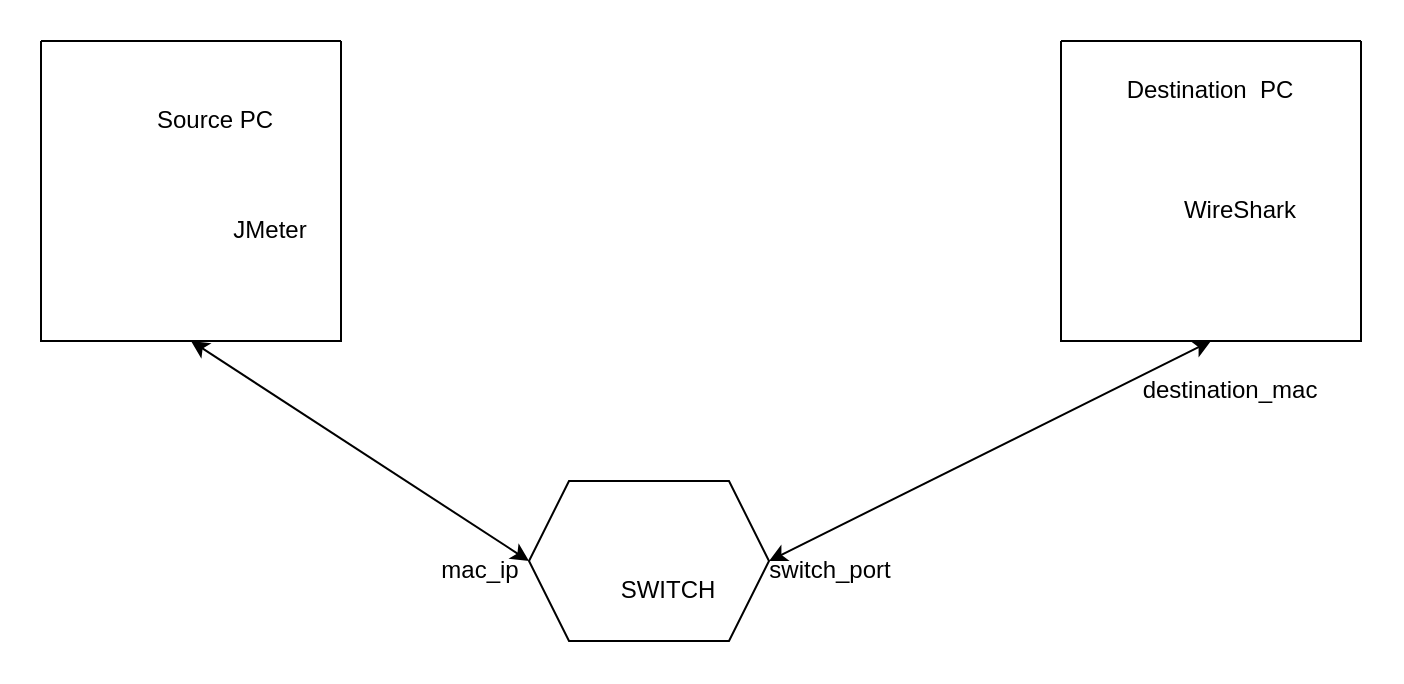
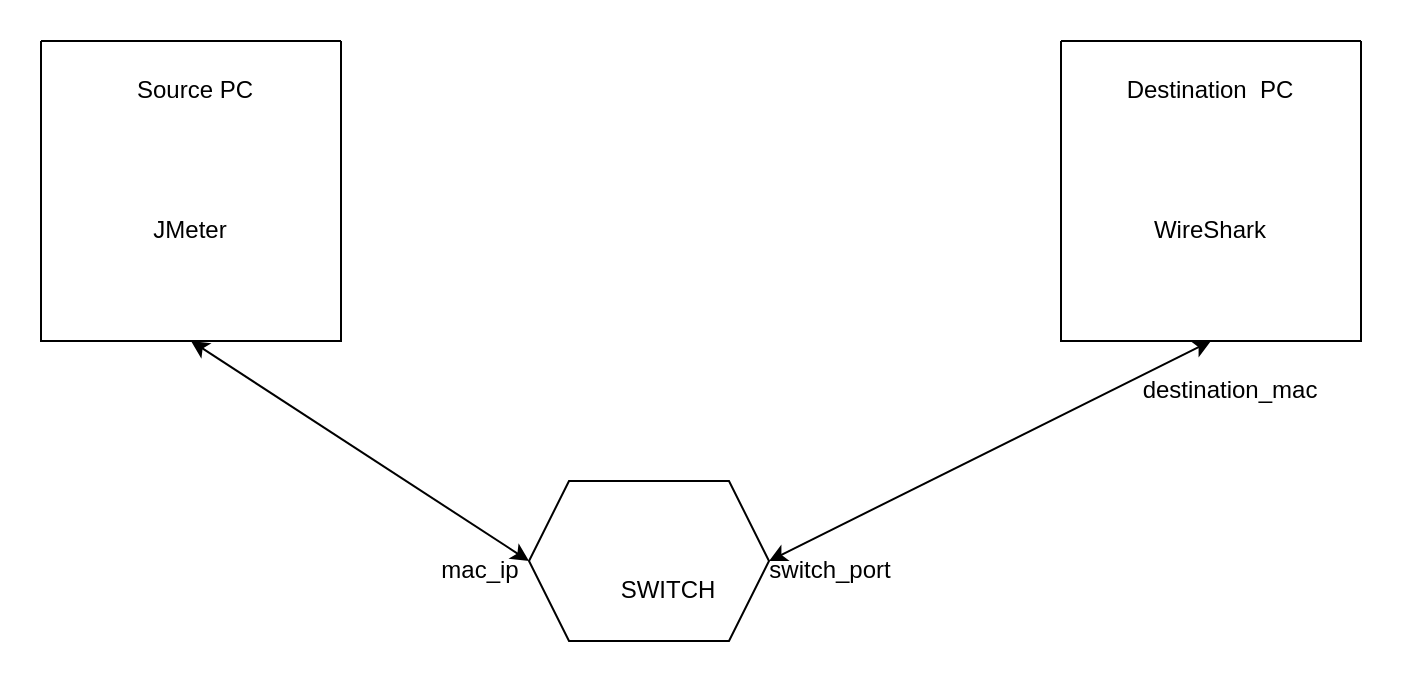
node "Source PC": moved (216, 121) -> (196, 91)
node "WireShark": moved (1241, 211) -> (1211, 231)
node "JMeter": moved (271, 231) -> (191, 231)
